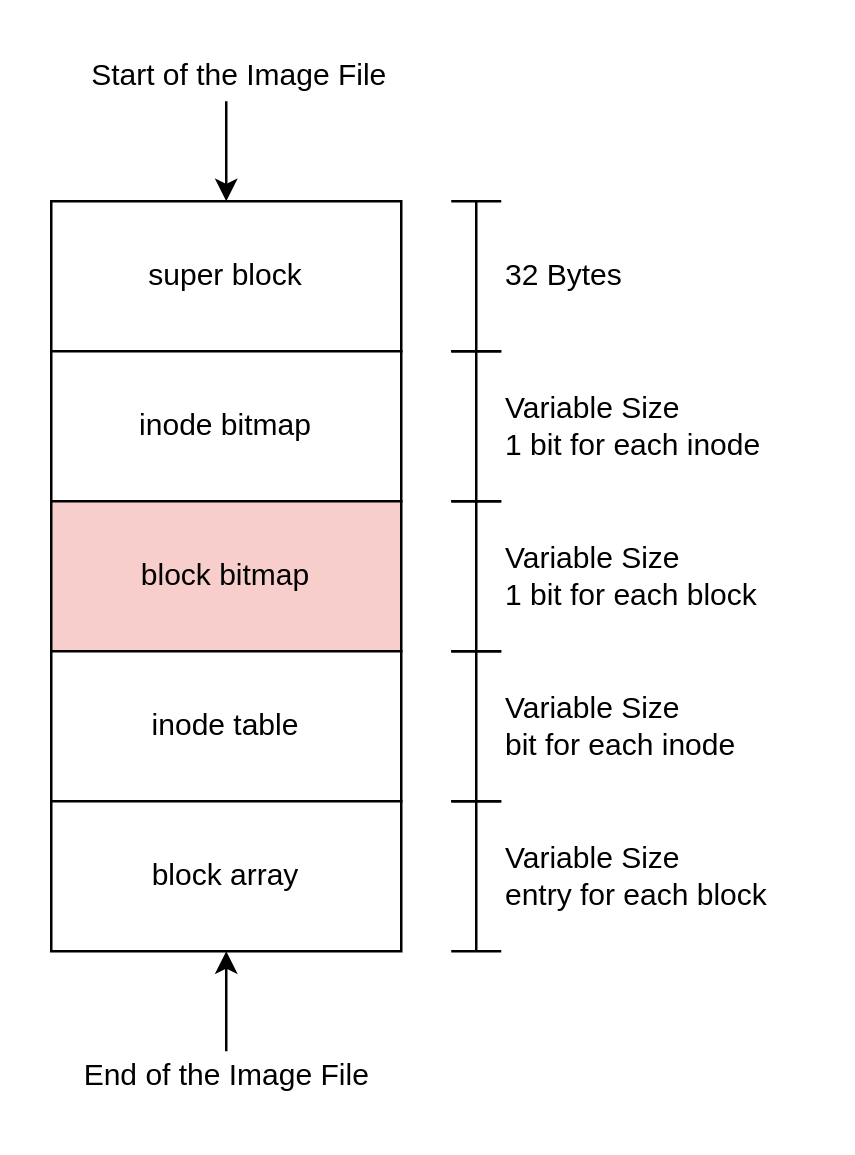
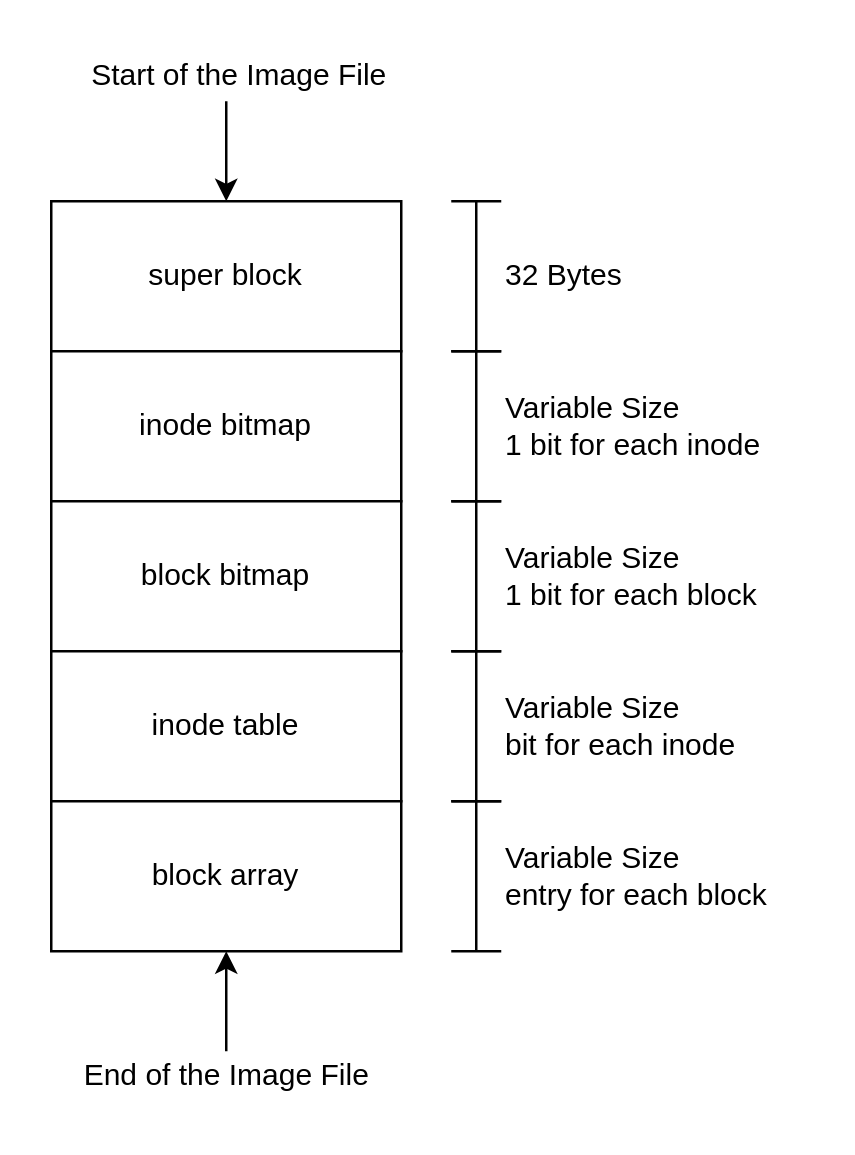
node "block bitmap": fillcolor #f8cecc -> #ffffff
